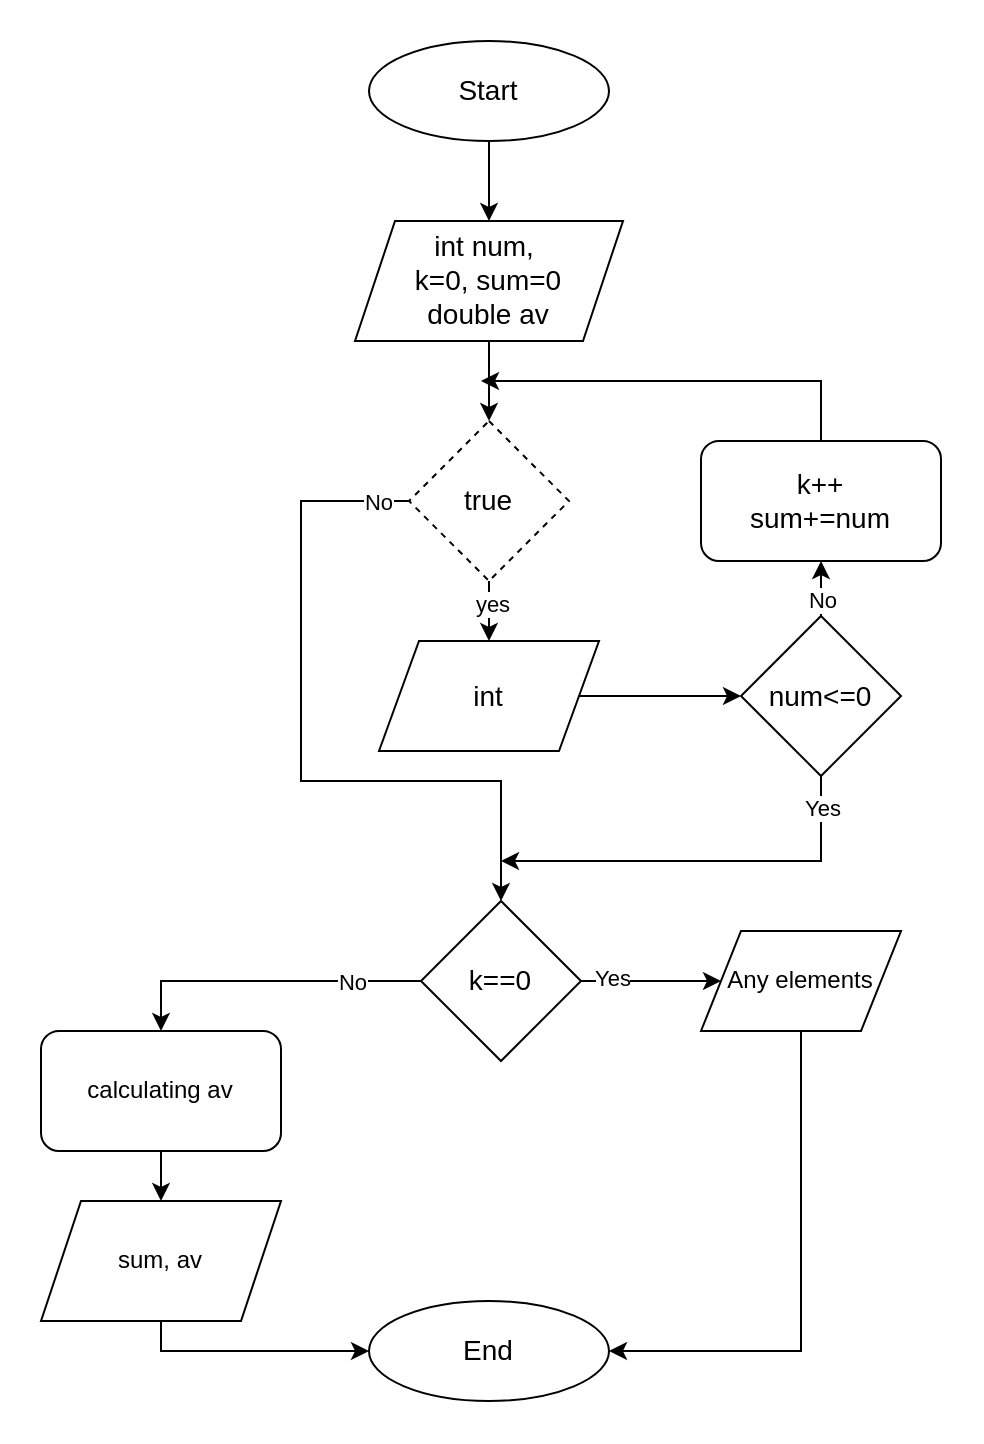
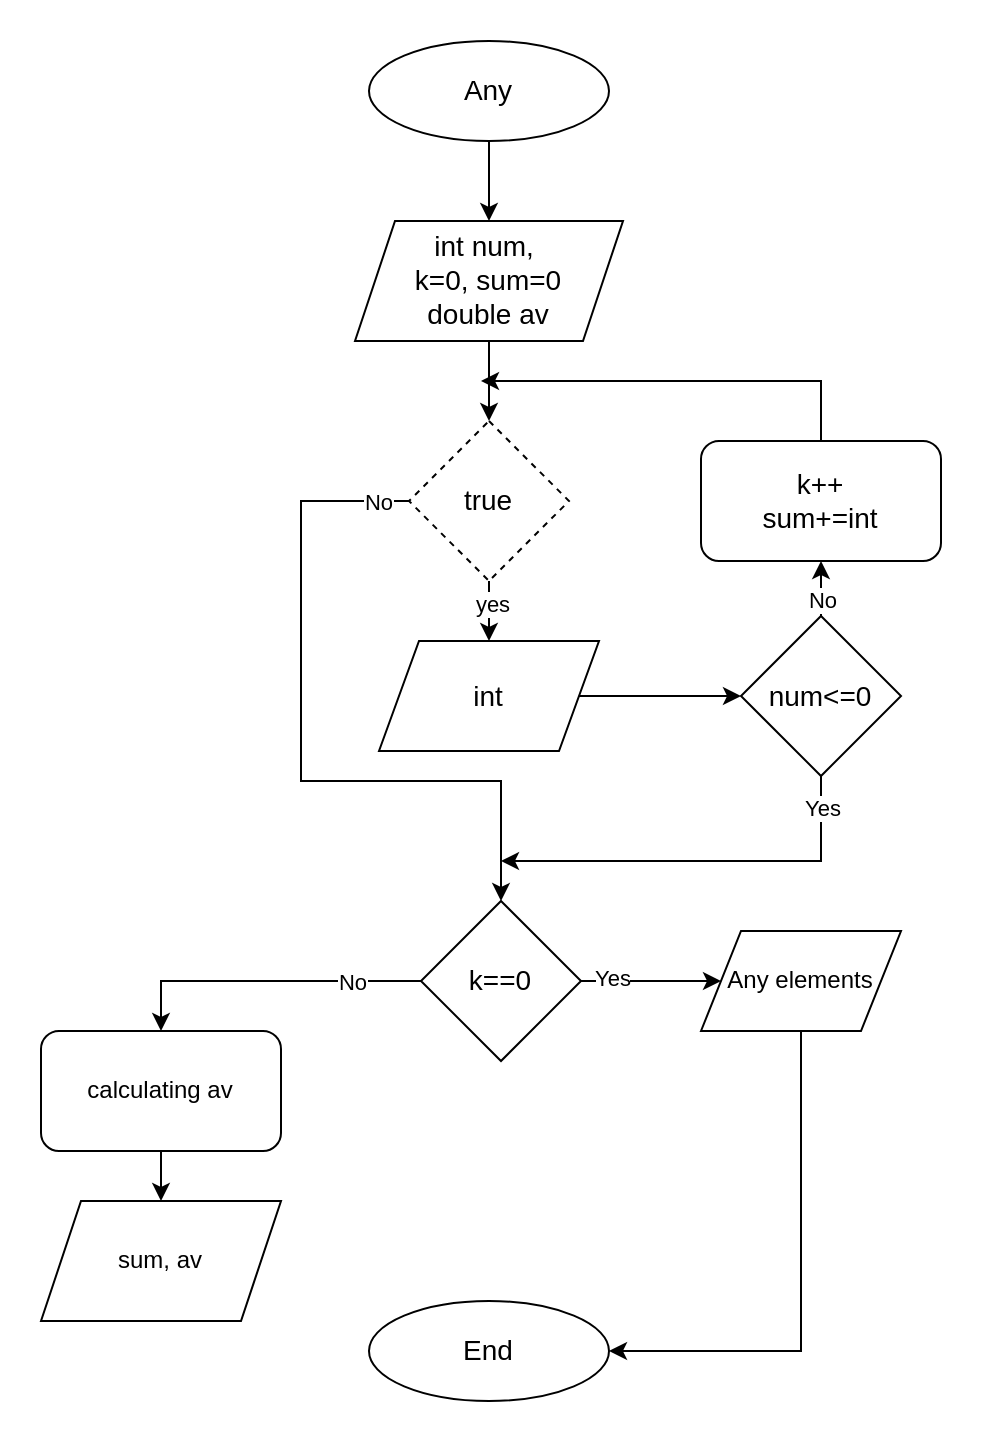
node "Start": label "Start" -> "Any"
node "k++ sum+=num": label "k++ sum+=num" -> "k++ sum+=int"
edge "sum, av" -> "End": removed
